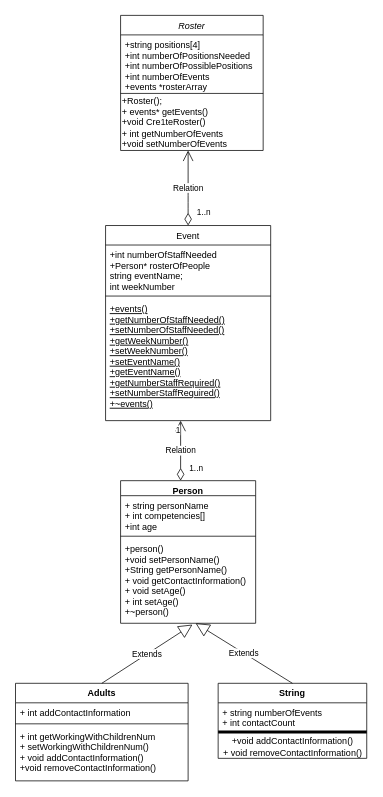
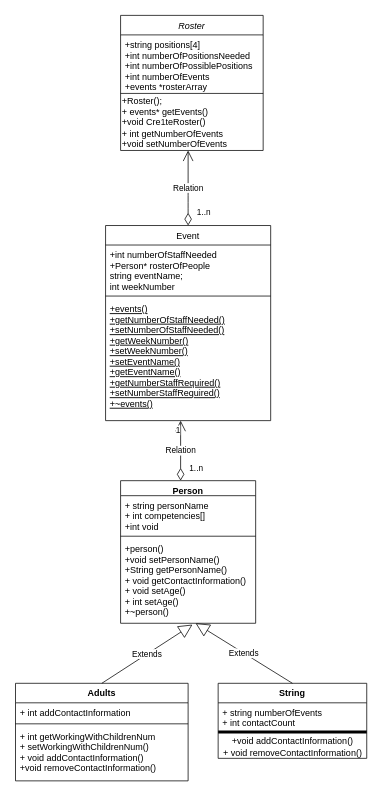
node "+ string personName + int competencies[] +int age": label "+ string personName + int competencies[] +int age" -> "+ string personName + int competencies[] +int void"
